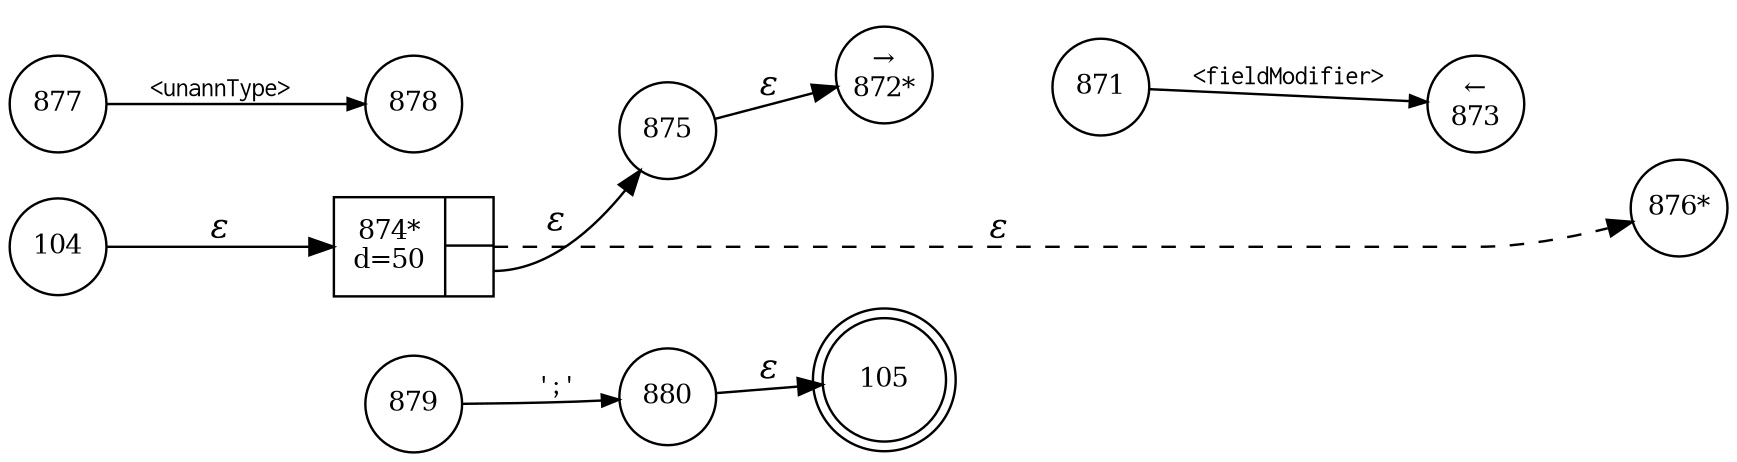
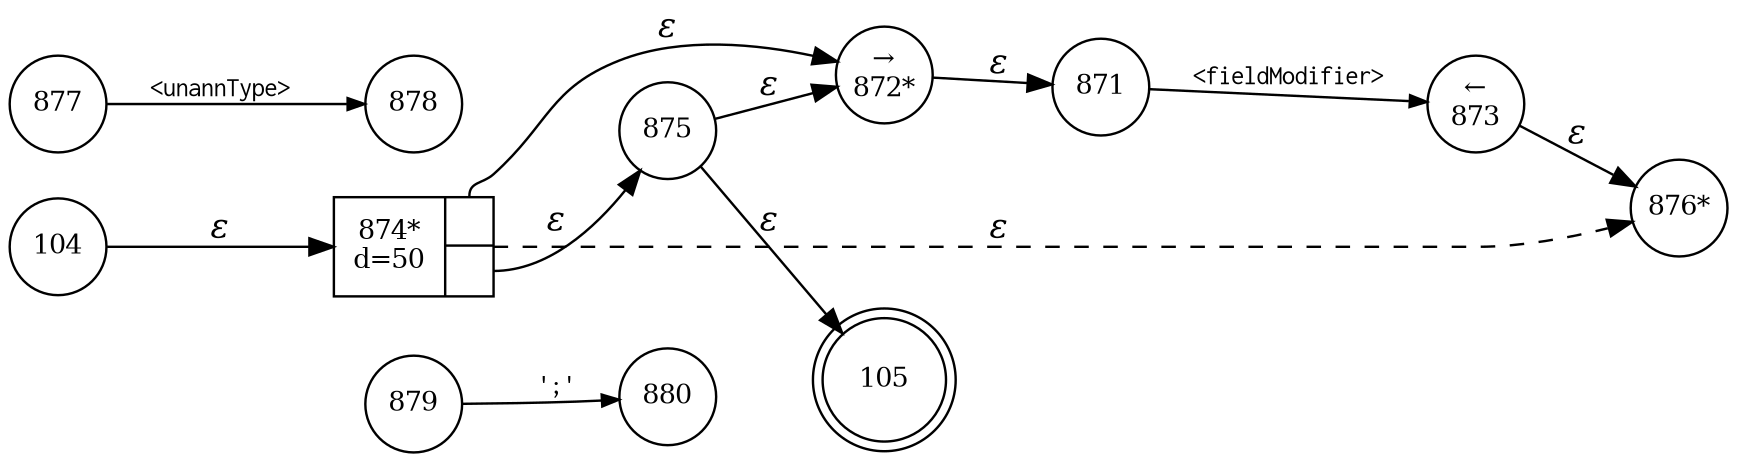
edge "874*" -> "→ 872*": added, label "ε"
edge "→ 872*" -> "871": added, label "ε"
edge "← 873" -> "876*": added, label "ε"
edge "880" -> "105": now "875" -> "105"
